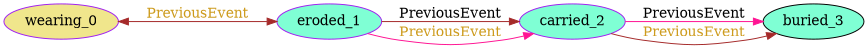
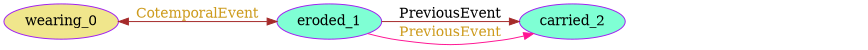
edge "wearing_0" -- "eroded_1": label "PreviousEvent" -> "CotemporalEvent"
node "buried_3": removed
